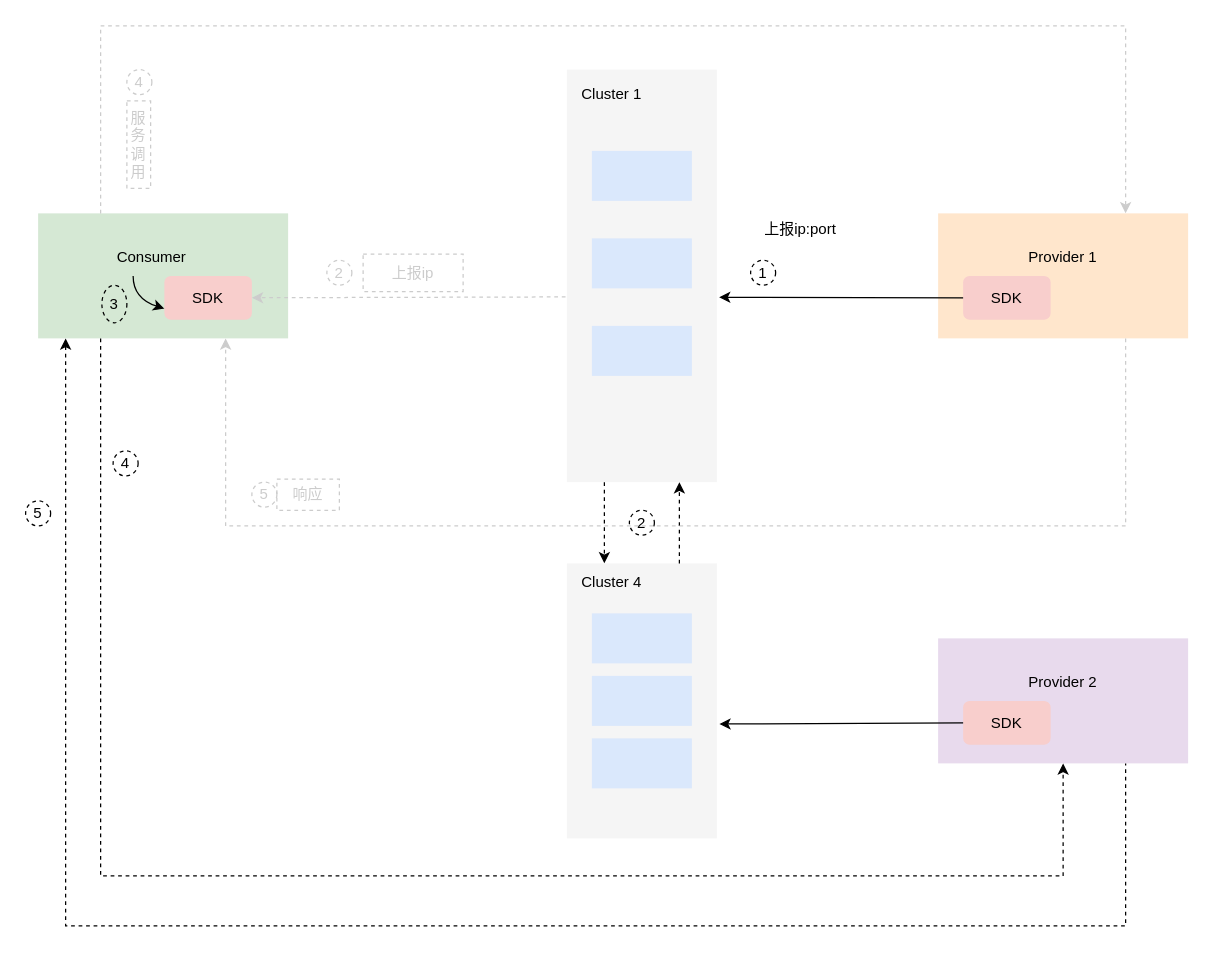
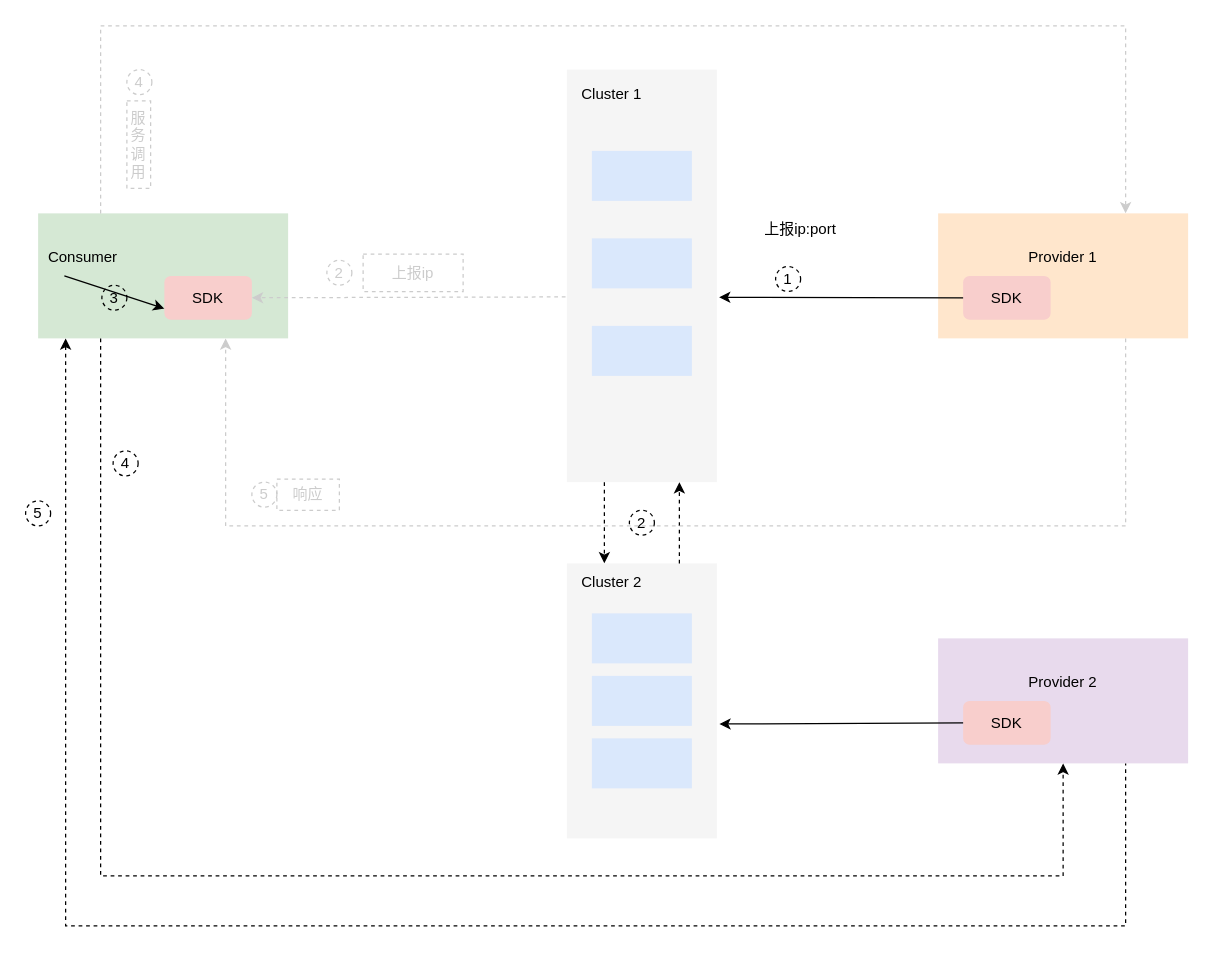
node "Consumer": moved (152, 257) -> (83, 257)
node "1": moved (763, 273) -> (788, 279)
node "3": size 25x38 -> 25x25
node "Cluster 4": label "Cluster 4" -> "Cluster 2"
